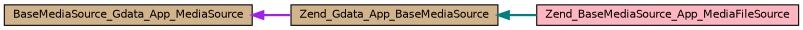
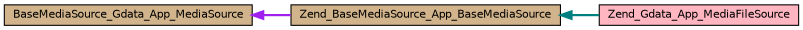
node "Zend_Gdata_App_BaseMediaSource": label "Zend_Gdata_App_BaseMediaSource" -> "Zend_BaseMediaSource_App_BaseMediaSource"
node "Zend_BaseMediaSource_App_MediaFileSource": label "Zend_BaseMediaSource_App_MediaFileSource" -> "Zend_Gdata_App_MediaFileSource"
